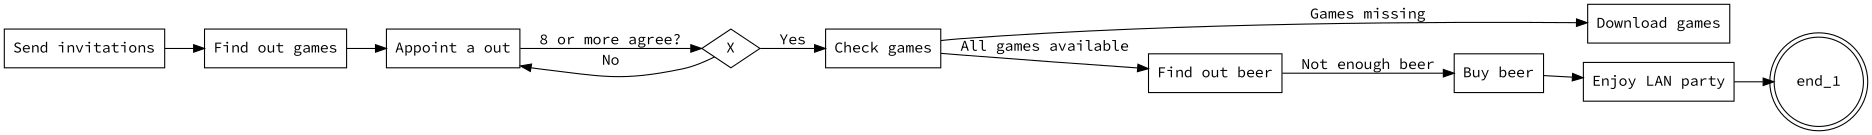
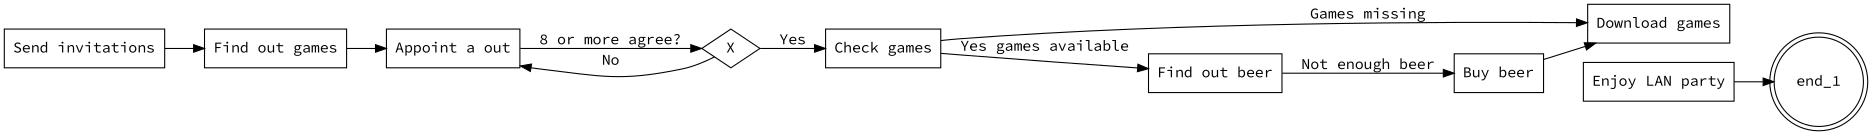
edge "Check games" -> "Find out beer": label "All games available" -> "Yes games available"
edge "Buy beer" -> "Enjoy LAN party": now "Buy beer" -> "Download games"
